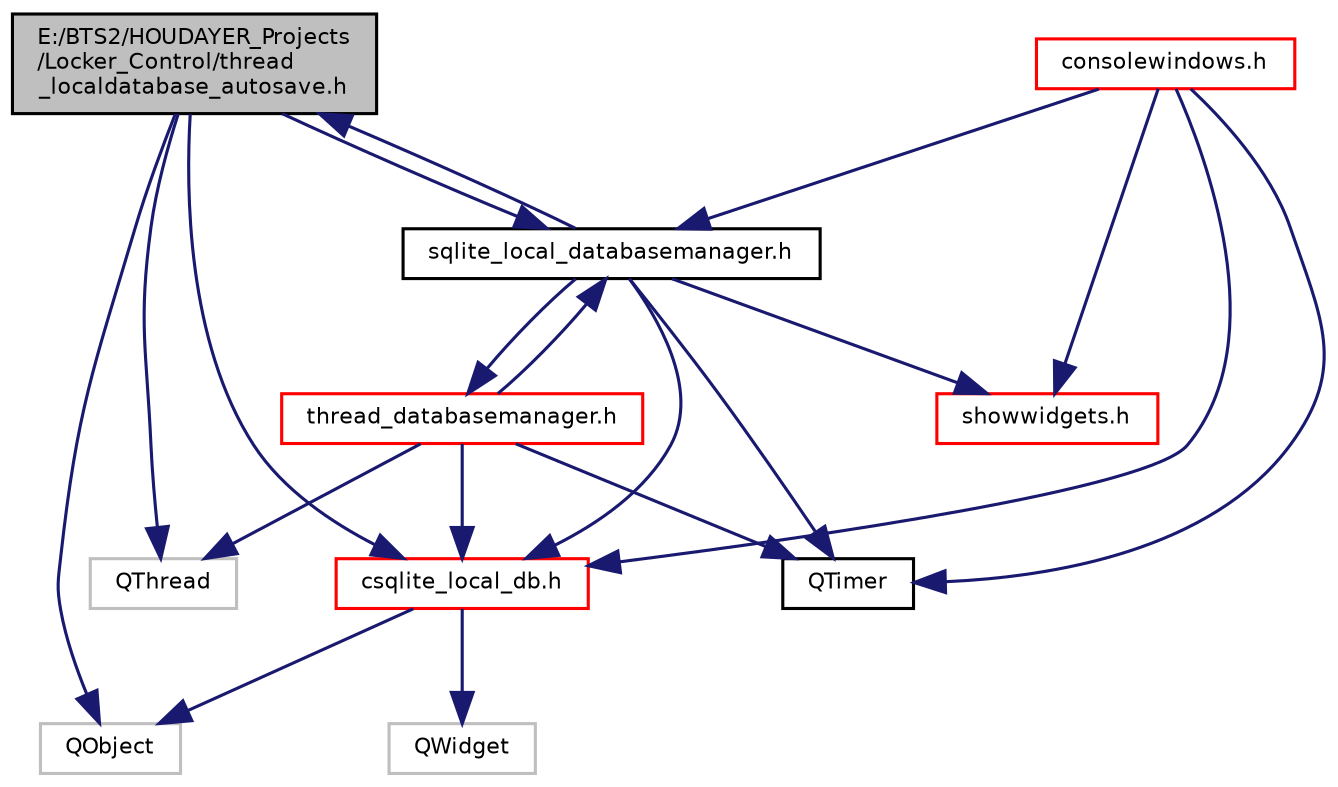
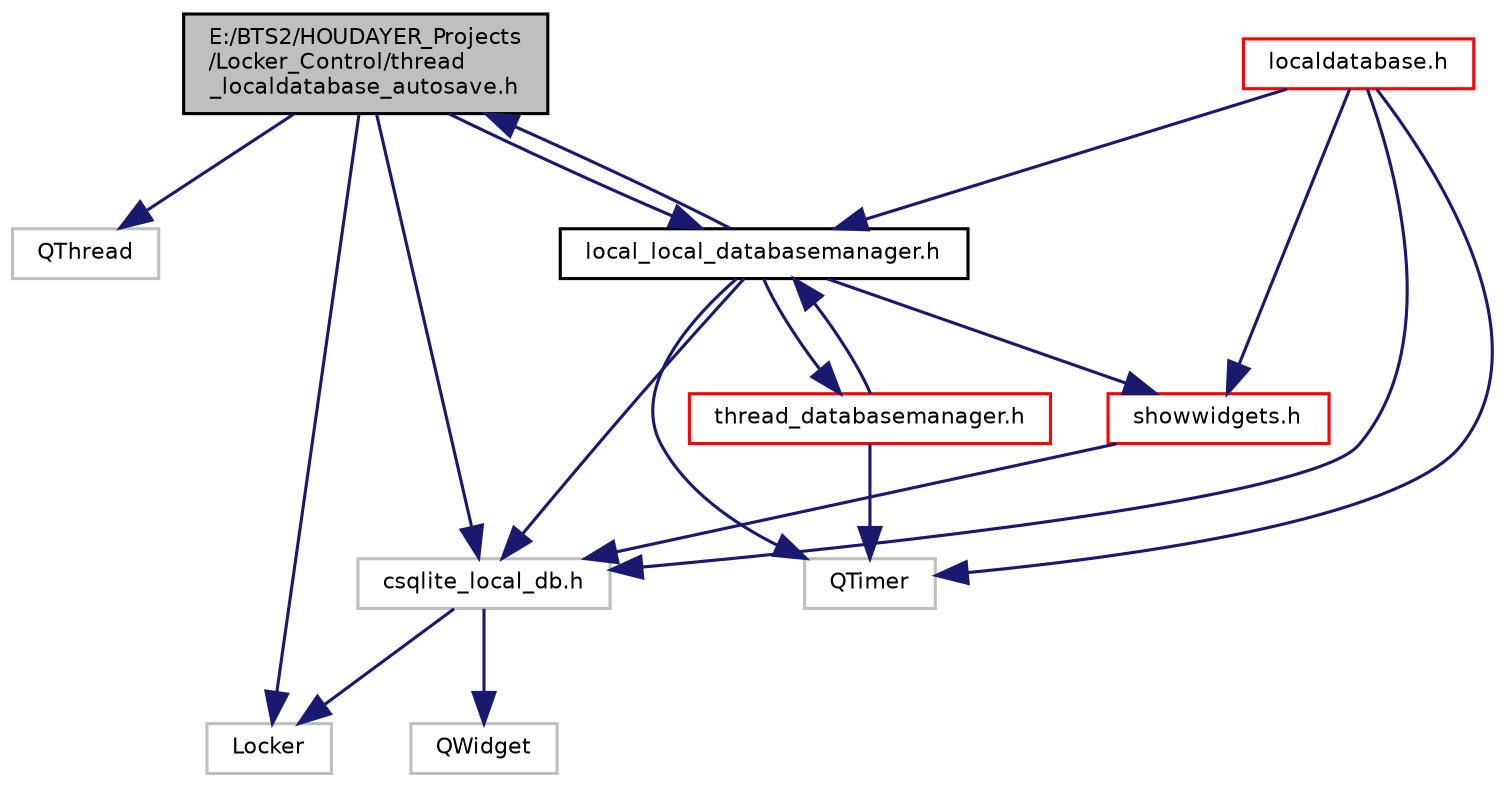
node "consolewindows.h": label "consolewindows.h" -> "localdatabase.h"
node "sqlite_local_databasemanager.h": label "sqlite_local_databasemanager.h" -> "local_local_databasemanager.h"
edge "thread_databasemanager.h" -> "csqlite_local_db.h": now "showwidgets.h" -> "csqlite_local_db.h"
edge "thread_databasemanager.h" -> "QThread": removed
node "csqlite_local_db.h": color red -> grey75
node "QTimer": color black -> grey75
node "QObject": label "QObject" -> "Locker"
